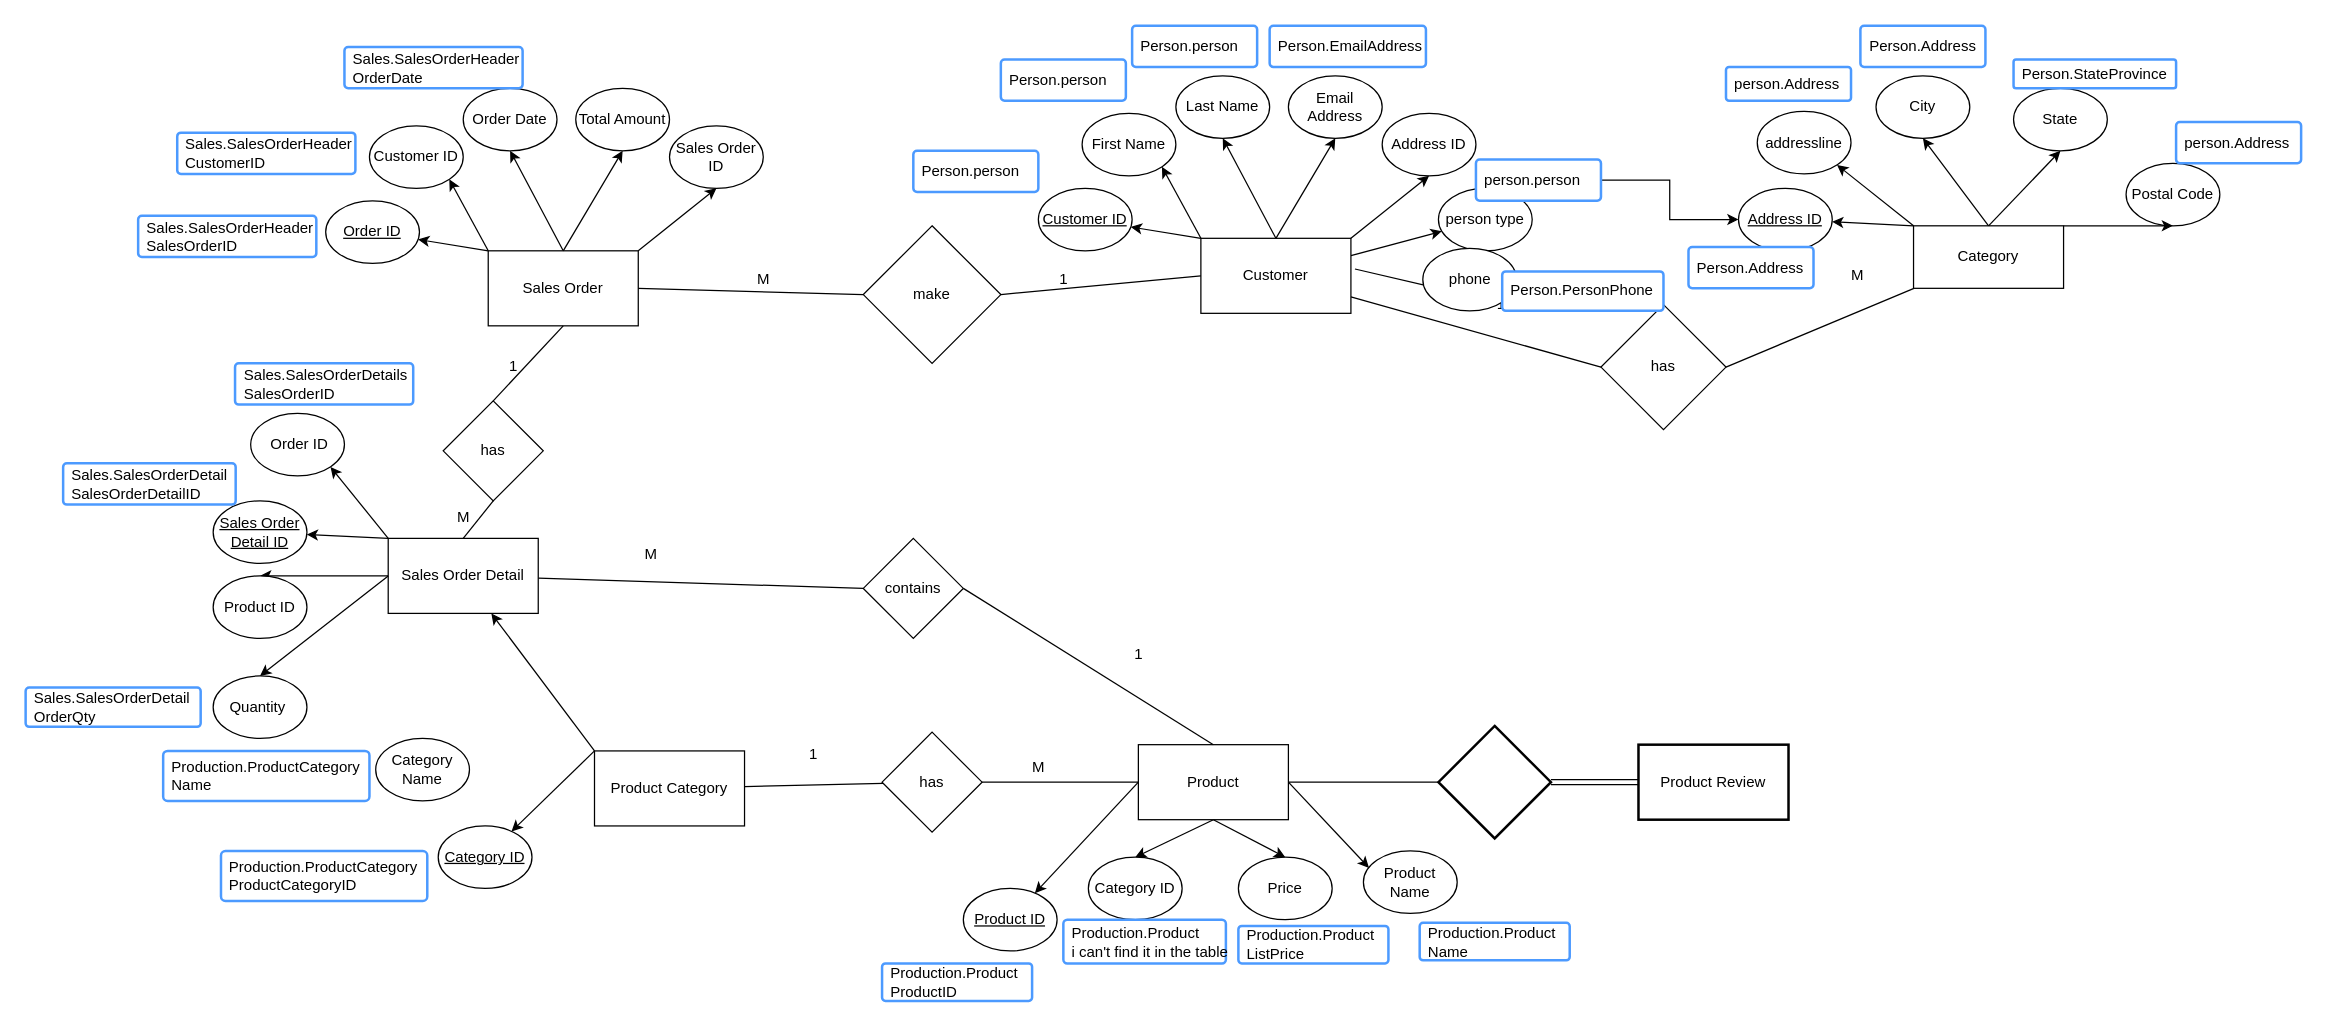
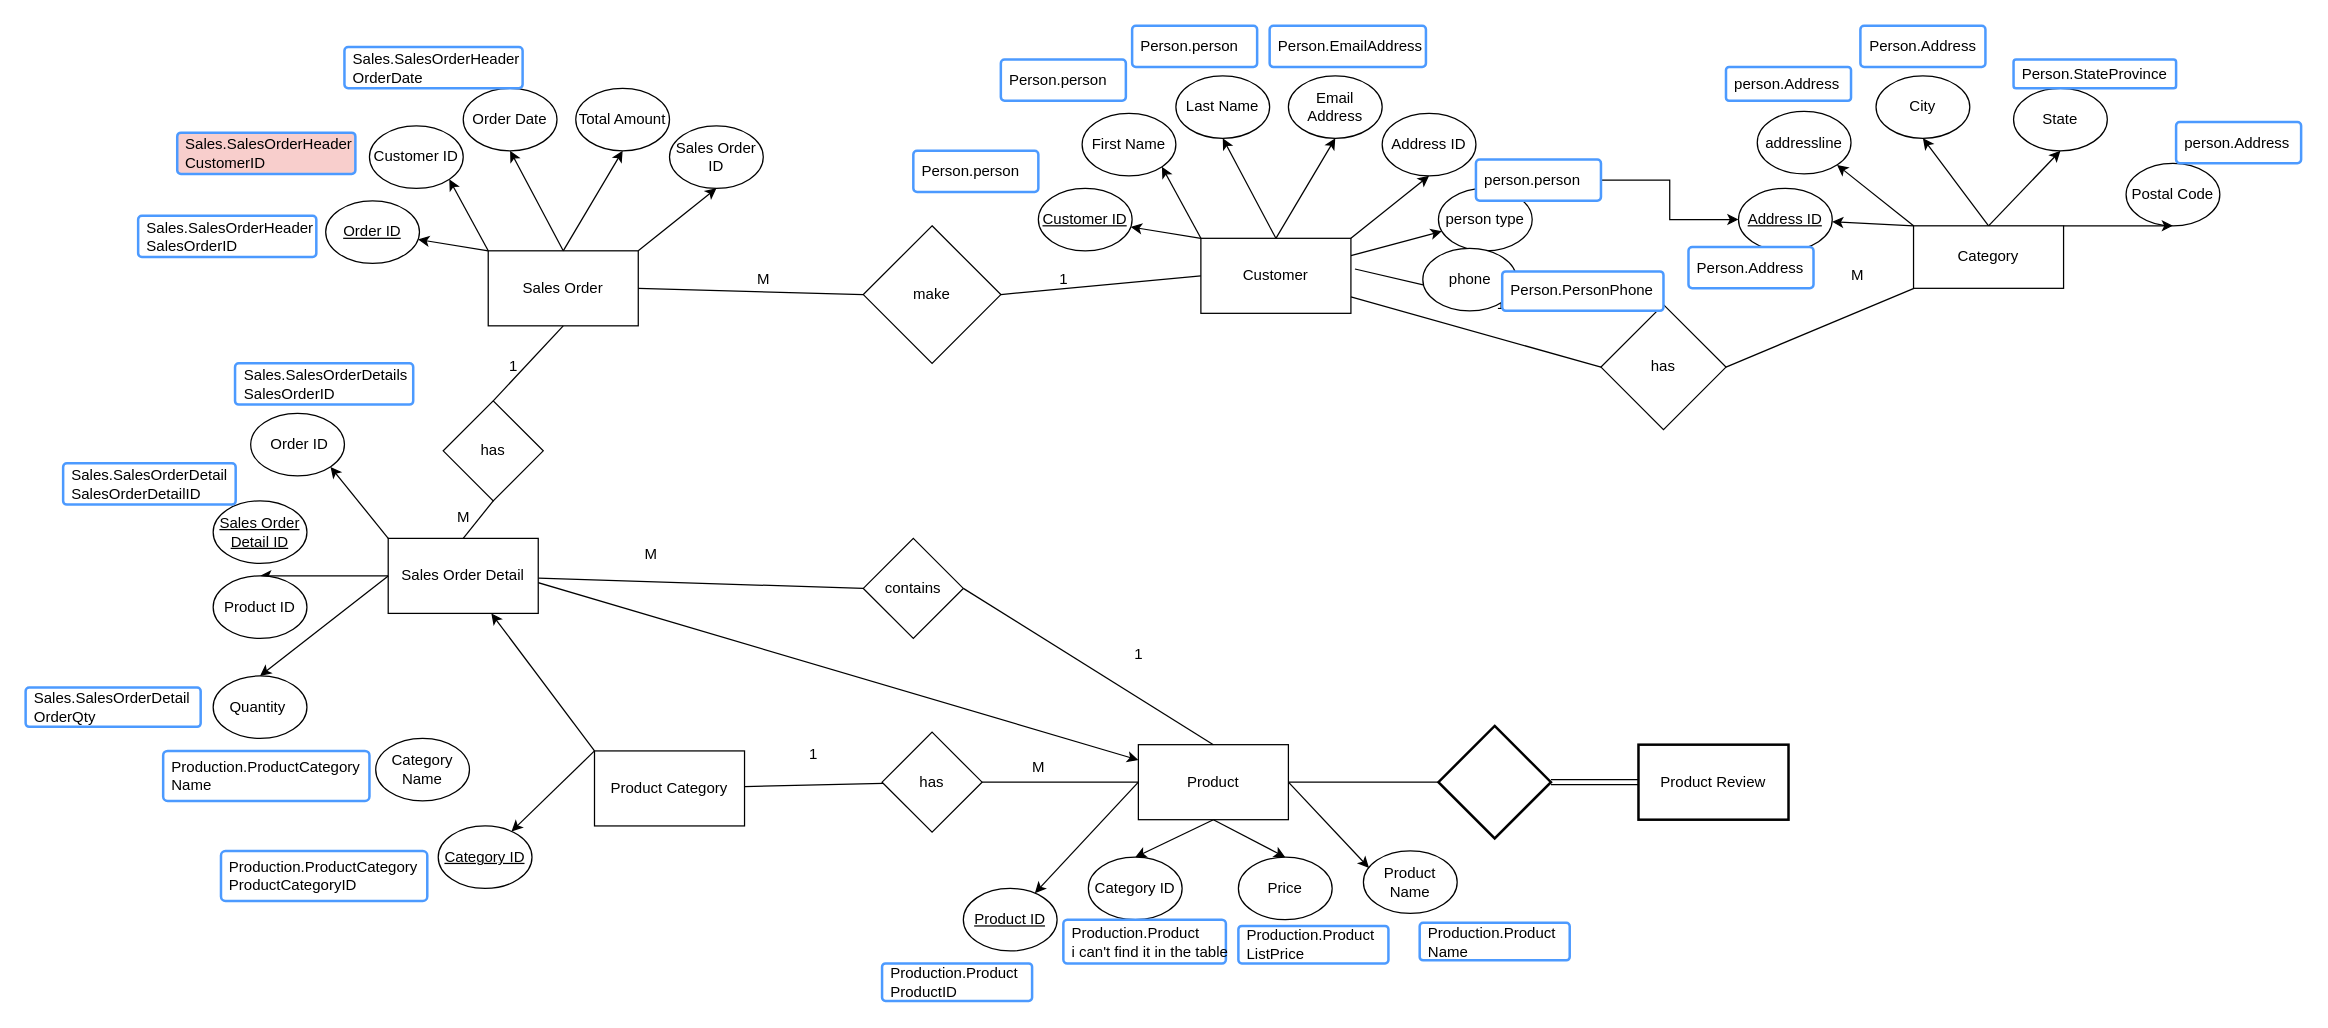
node "Sales.SalesOrderHeader CustomerID": fillcolor #ffffff -> #f8cecc
edge "Sales Order Detail" -> "Sales Order Detail ID": now "Sales Order Detail" -> "Product"
